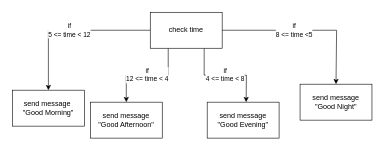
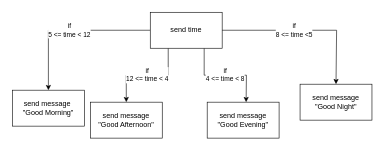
node "check time": label "check time" -> "send time"
